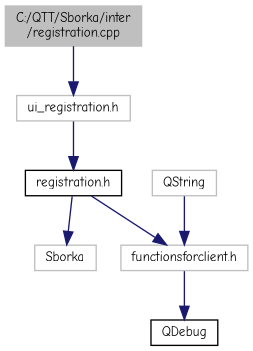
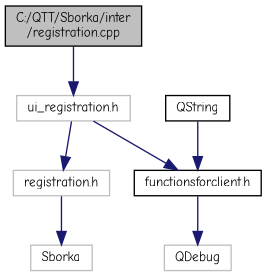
node "C:/QTT/Sborka/inter /registration.cpp": color grey75 -> black
node "registration.h": color black -> grey75
node "QString": color grey75 -> black
edge "registration.h" -> "functionsforclient.h": now "ui_registration.h" -> "functionsforclient.h"
node "functionsforclient.h": color grey75 -> black
node "QDebug": color black -> grey75
